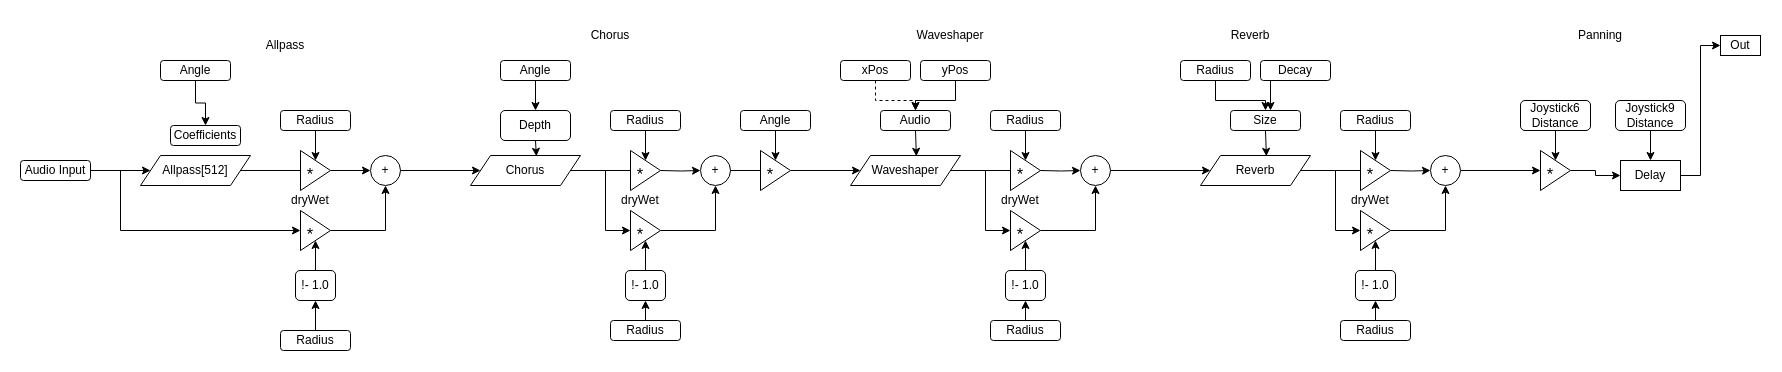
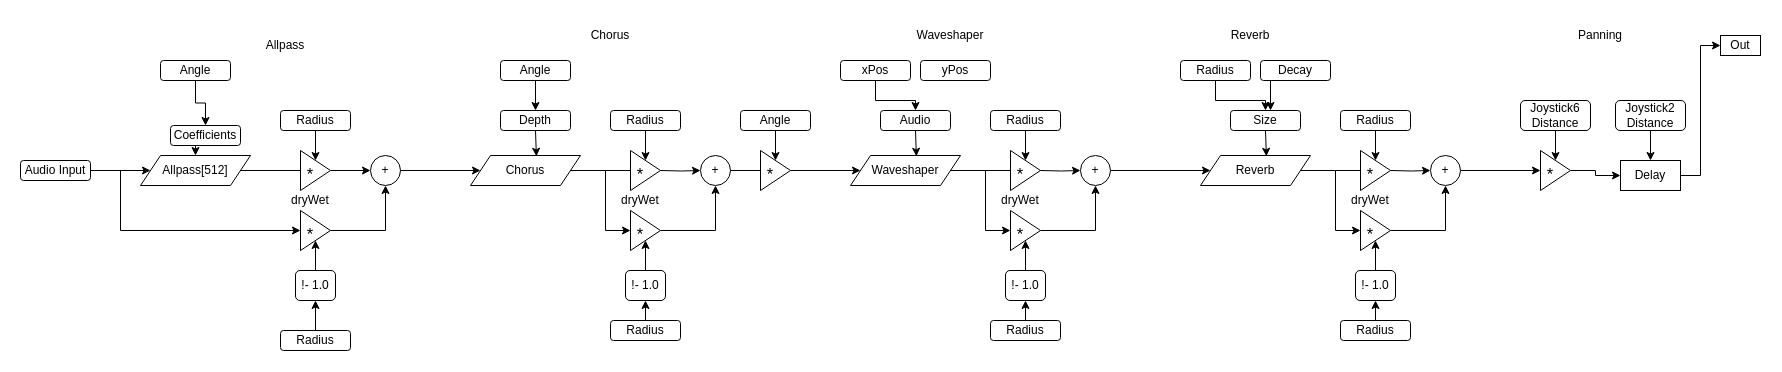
edge "xPos" -> "Audio": style dashed -> solid
edge "yPos" -> "Audio": removed
node "Joystick9 Distance": label "Joystick9 Distance" -> "Joystick2 Distance"
node "Depth": size 70x30 -> 70x20
edge "Coefficients" -> "Allpass[512]": added
